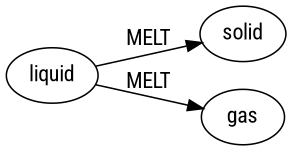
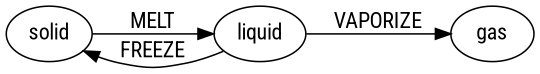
edge "solid" -> "liquid": added, label "MELT"
edge "liquid" -> "solid": label "MELT" -> "FREEZE"
edge "liquid" -> "gas": label "MELT" -> "VAPORIZE"
